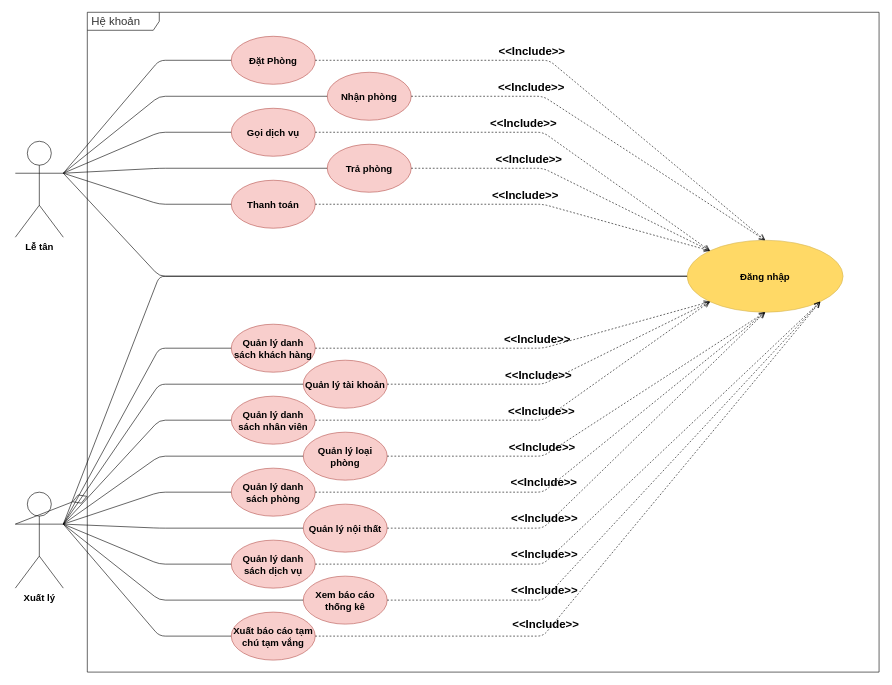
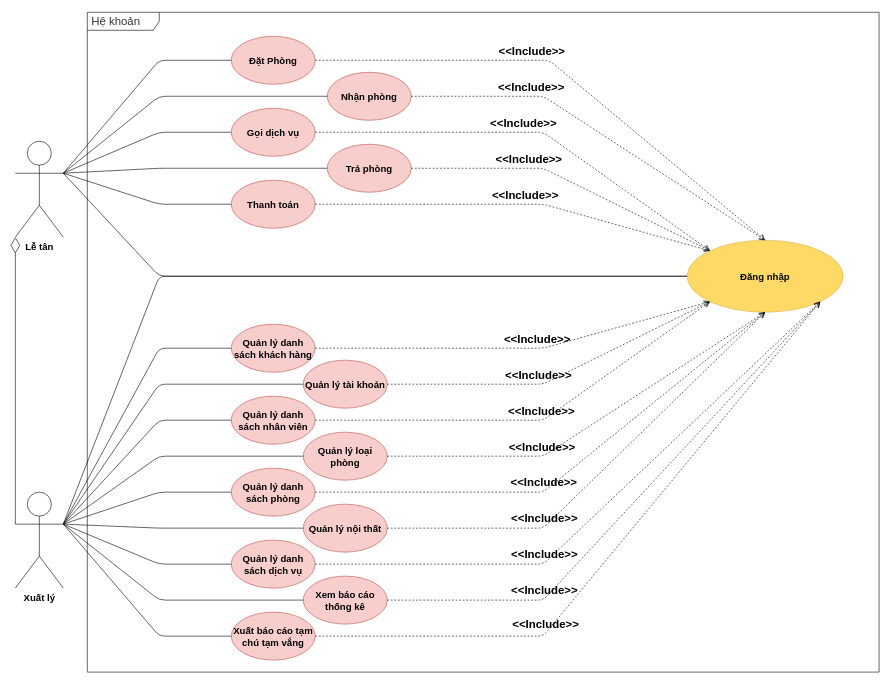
edge "Xuất lý" -> "Hệ khoản": now "Xuất lý" -> "Lễ tân"
